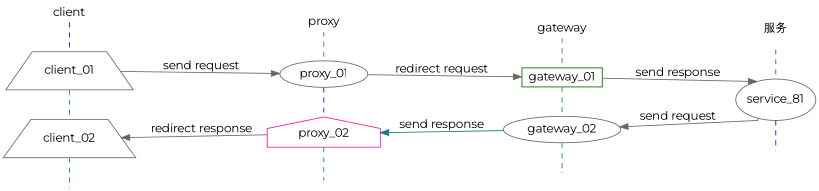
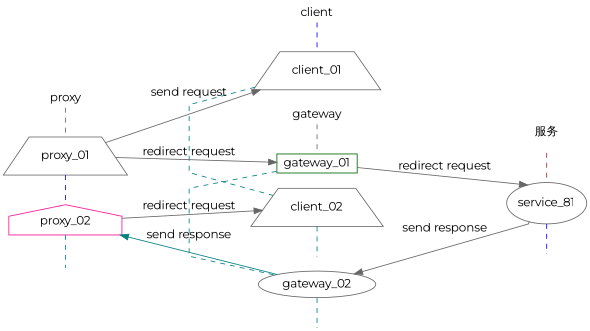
edge "client_01" -> "proxy_01": reversed
edge "gateway_01" -> "service_81": label "send response" -> "redirect request"
node "proxy_01": shape ellipse -> trapezium
edge "service_81" -> "gateway_02": label "send request" -> "send response"
edge "proxy_02" -> "client_02": label "redirect response" -> "redirect request"
